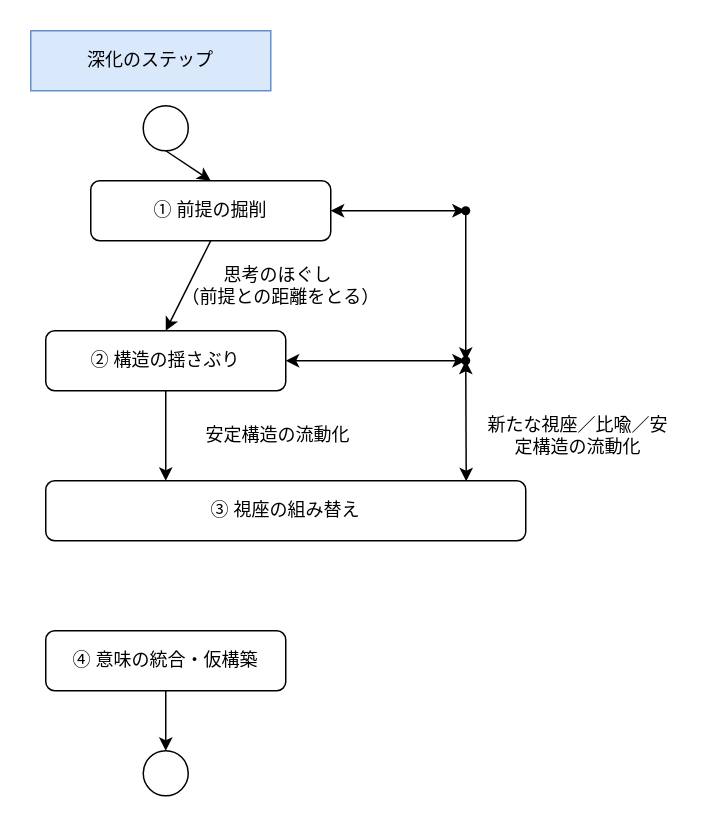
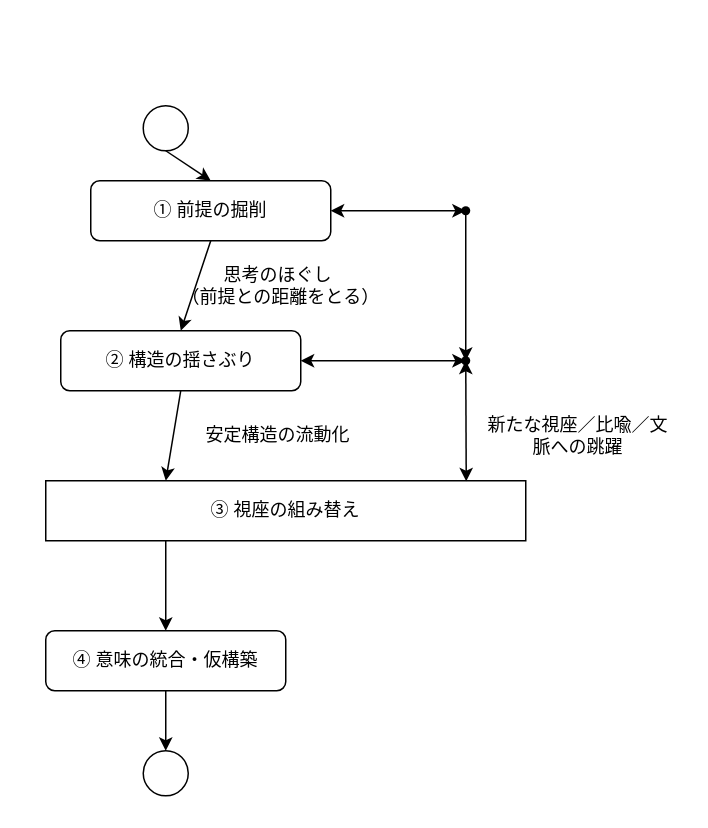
node "深化のステップ": removed
node "② 構造の揺さぶり": moved (166, 361) -> (181, 361)
node "新たな視座／比喩／安定構造の流動化": label "新たな視座／比喩／安定構造の流動化" -> "新たな視座／比喩／文脈への跳躍"
node "③ 視座の組み替え": shape rounded rectangle -> rectangle
edge "③ 視座の組み替え" -> "④ 意味の統合・仮構築": added
